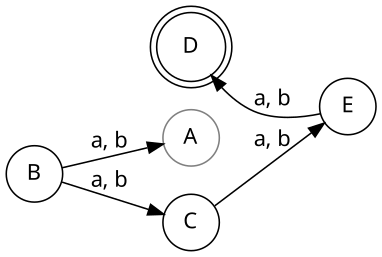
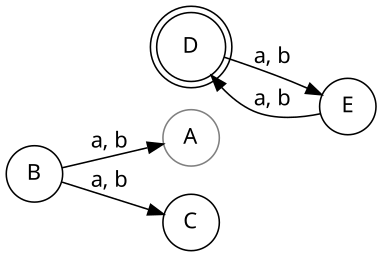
edge "C" -> "E": now "D" -> "E"
